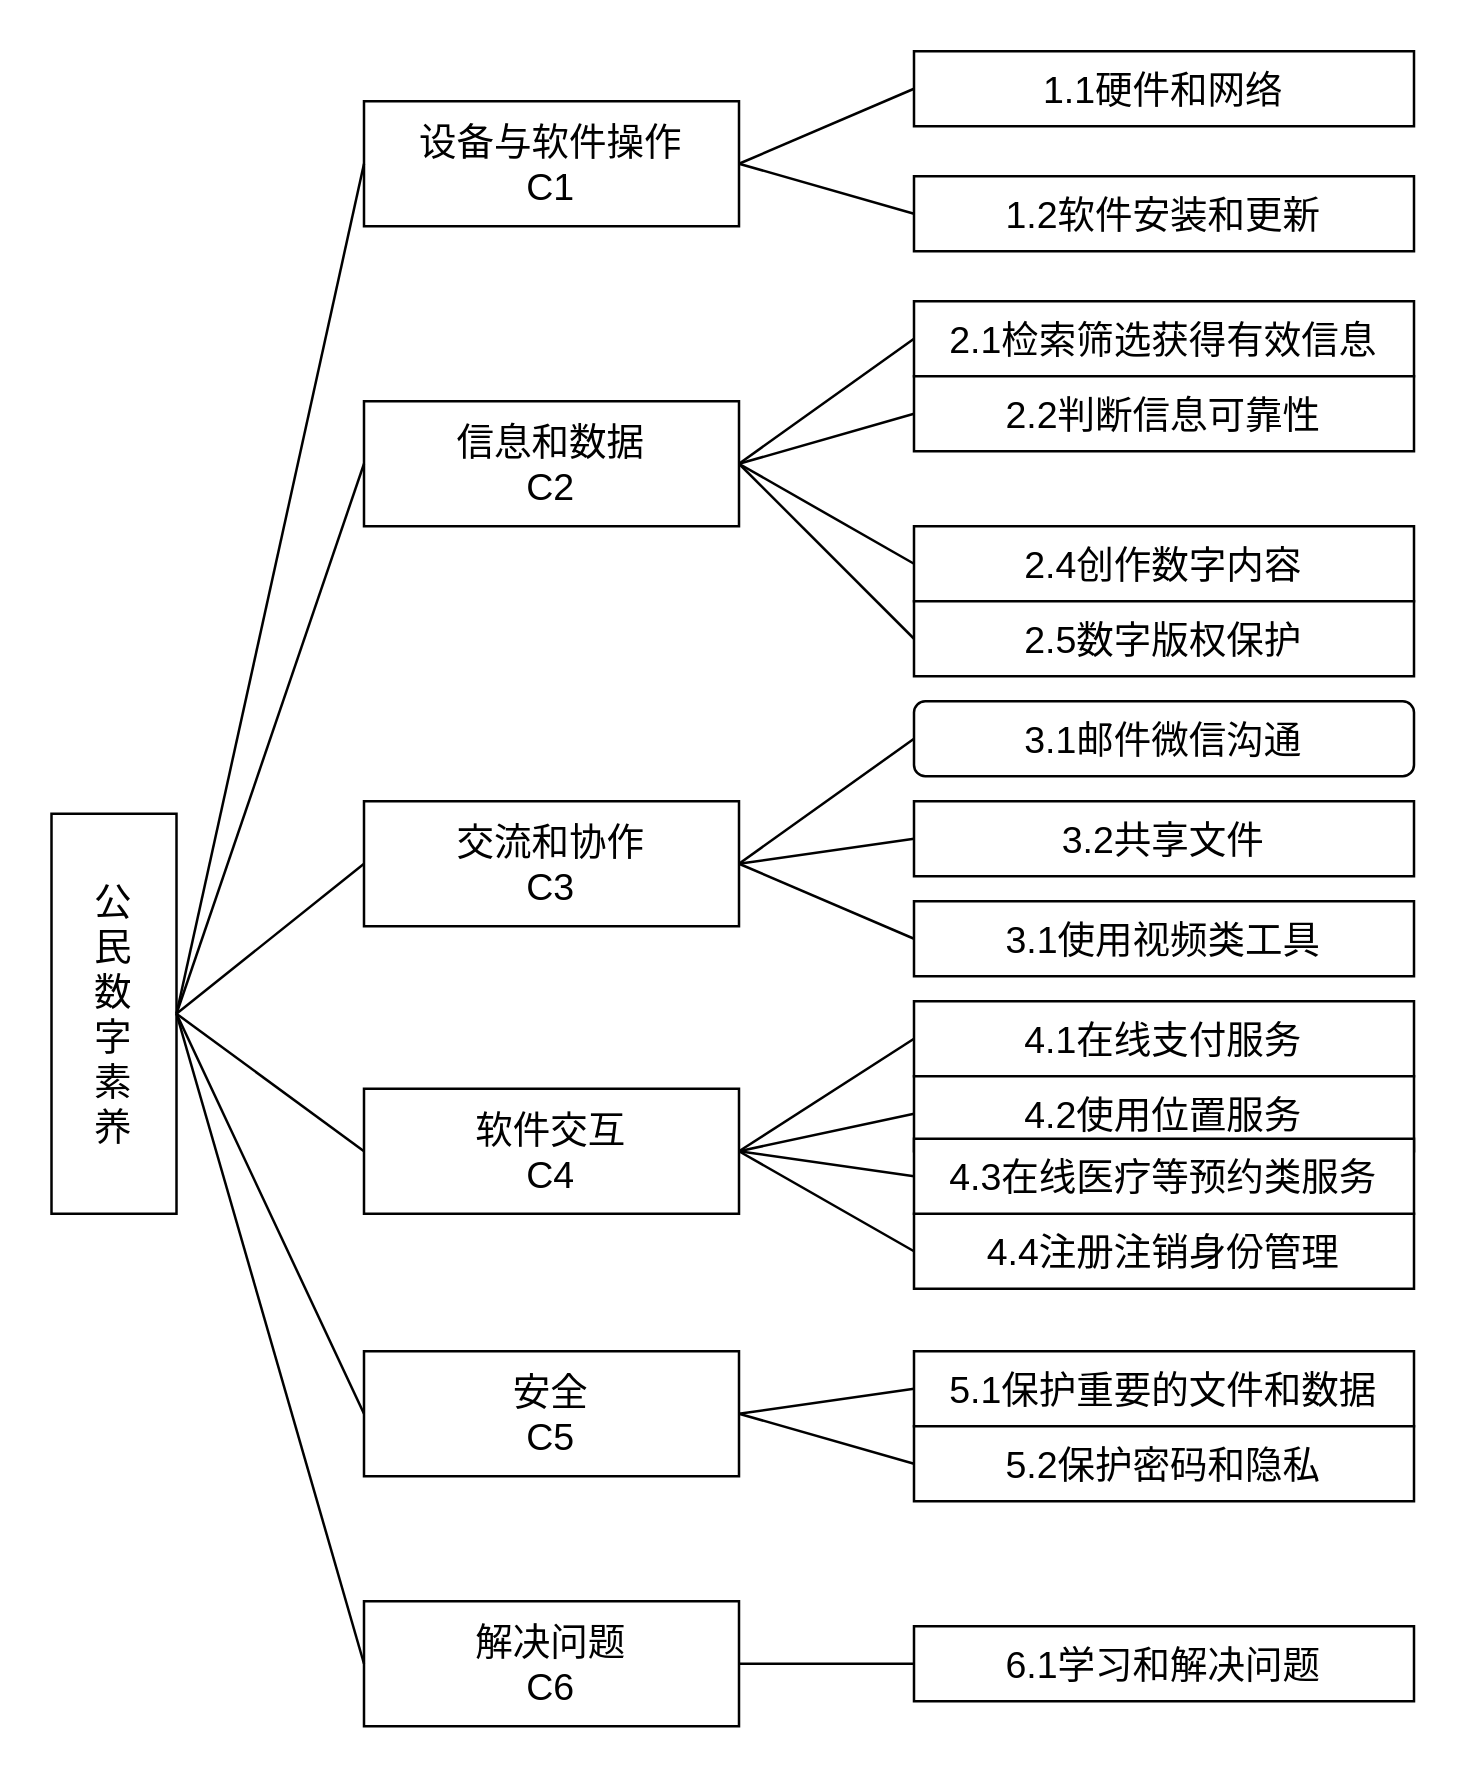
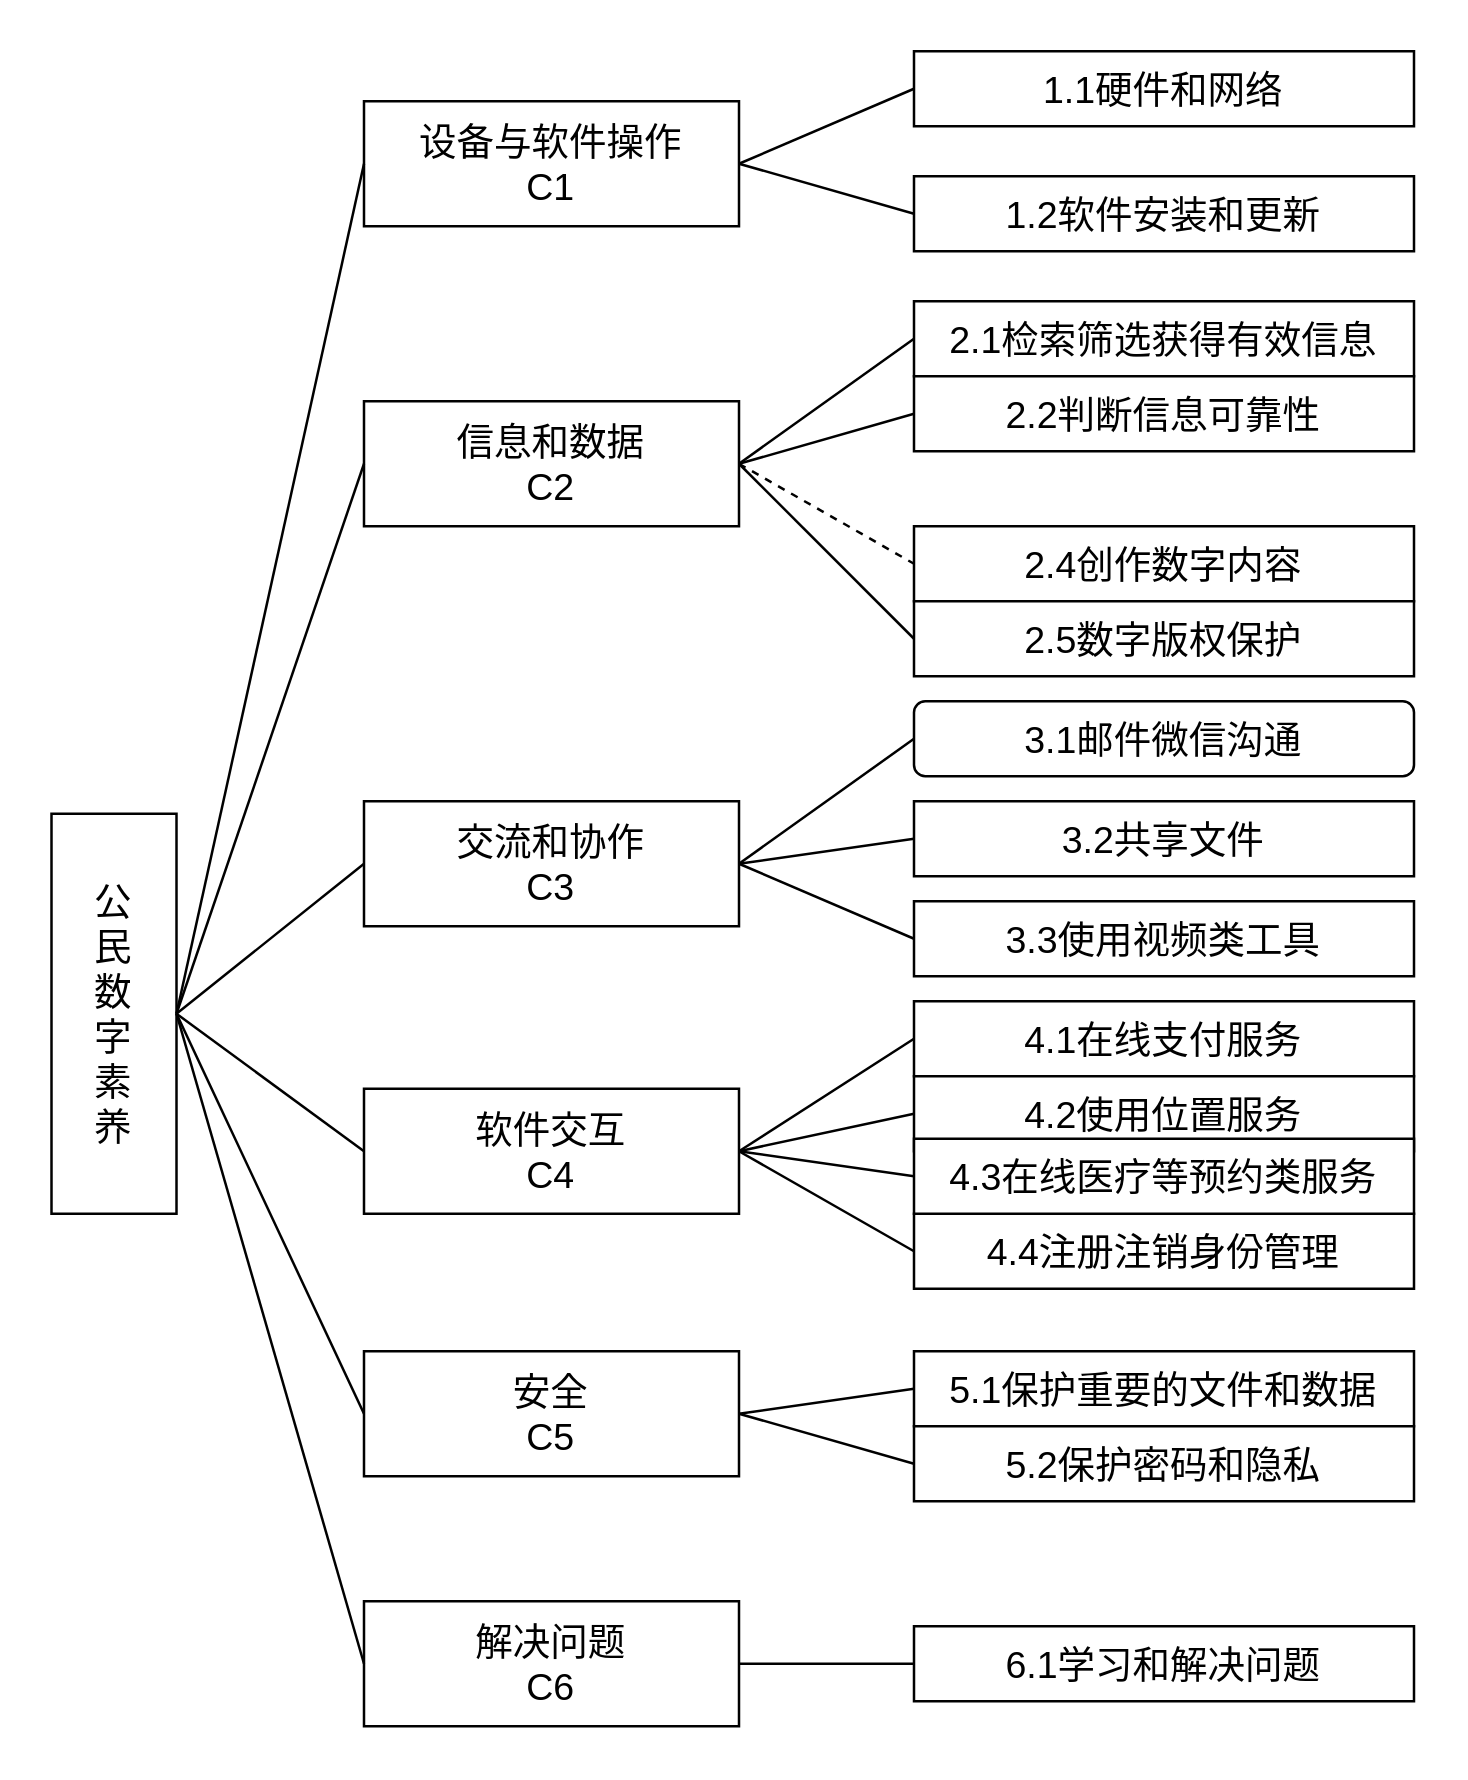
edge "信息和数据 C2" -- "2.4创作数字内容": style solid -> dashed
node "3.1使用视频类工具": label "3.1使用视频类工具" -> "3.3使用视频类工具"
